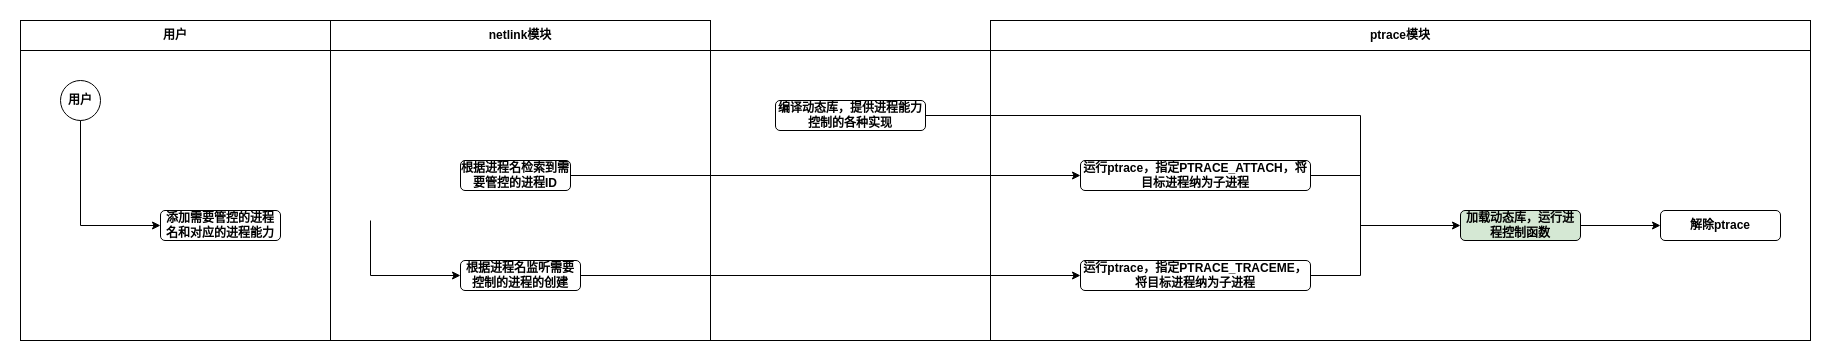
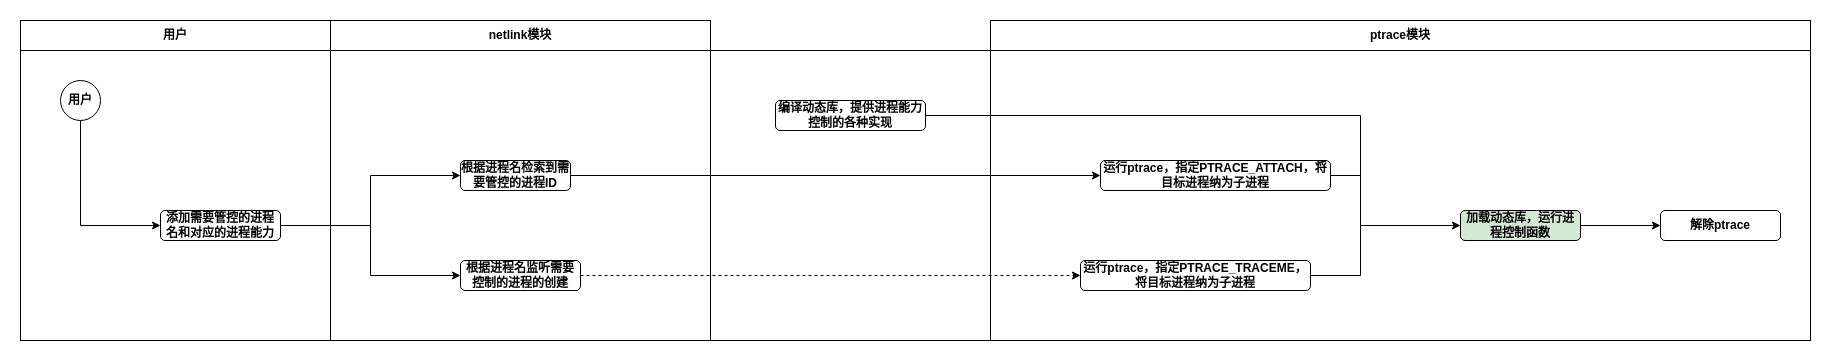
edge "添加需要管控的进程名和对应的进程能力" -> "根据进程名检索到需要管控的进程ID": added
node "运行ptrace，指定PTRACE_ATTACH，将目标进程纳为子进程": moved (1196, 176) -> (1216, 176)
edge "根据进程名监听需要控制的进程的创建" -> "运行ptrace，指定PTRACE_TRACEME，将目标进程纳为子进程": style solid -> dashed
